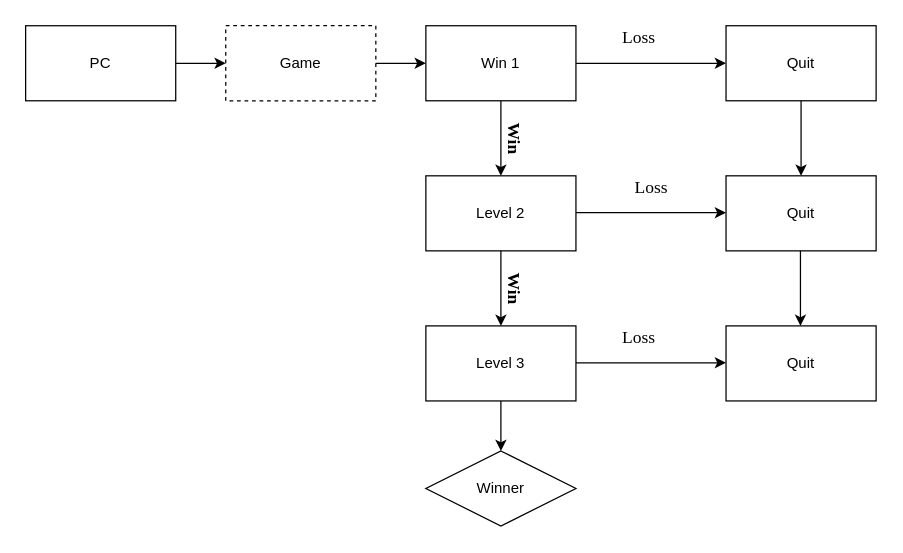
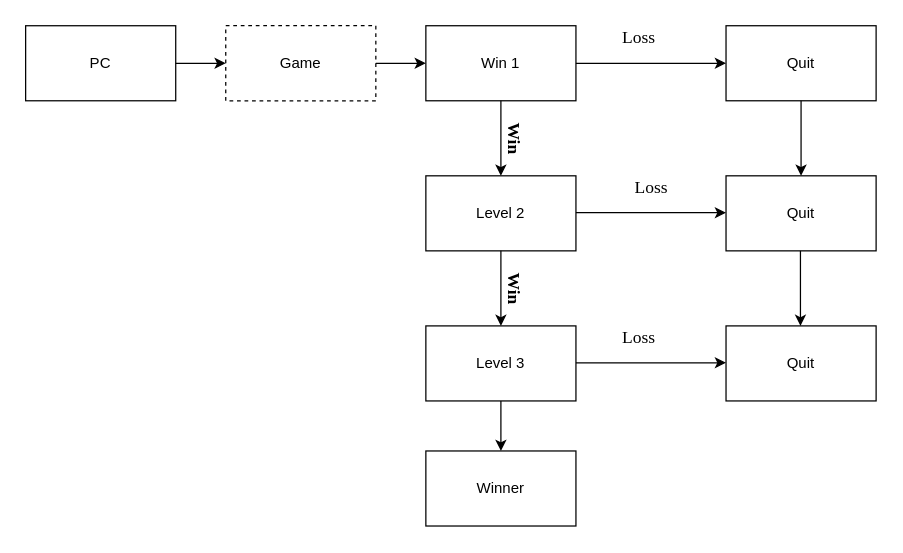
node "Winner": shape diamond -> rectangle
